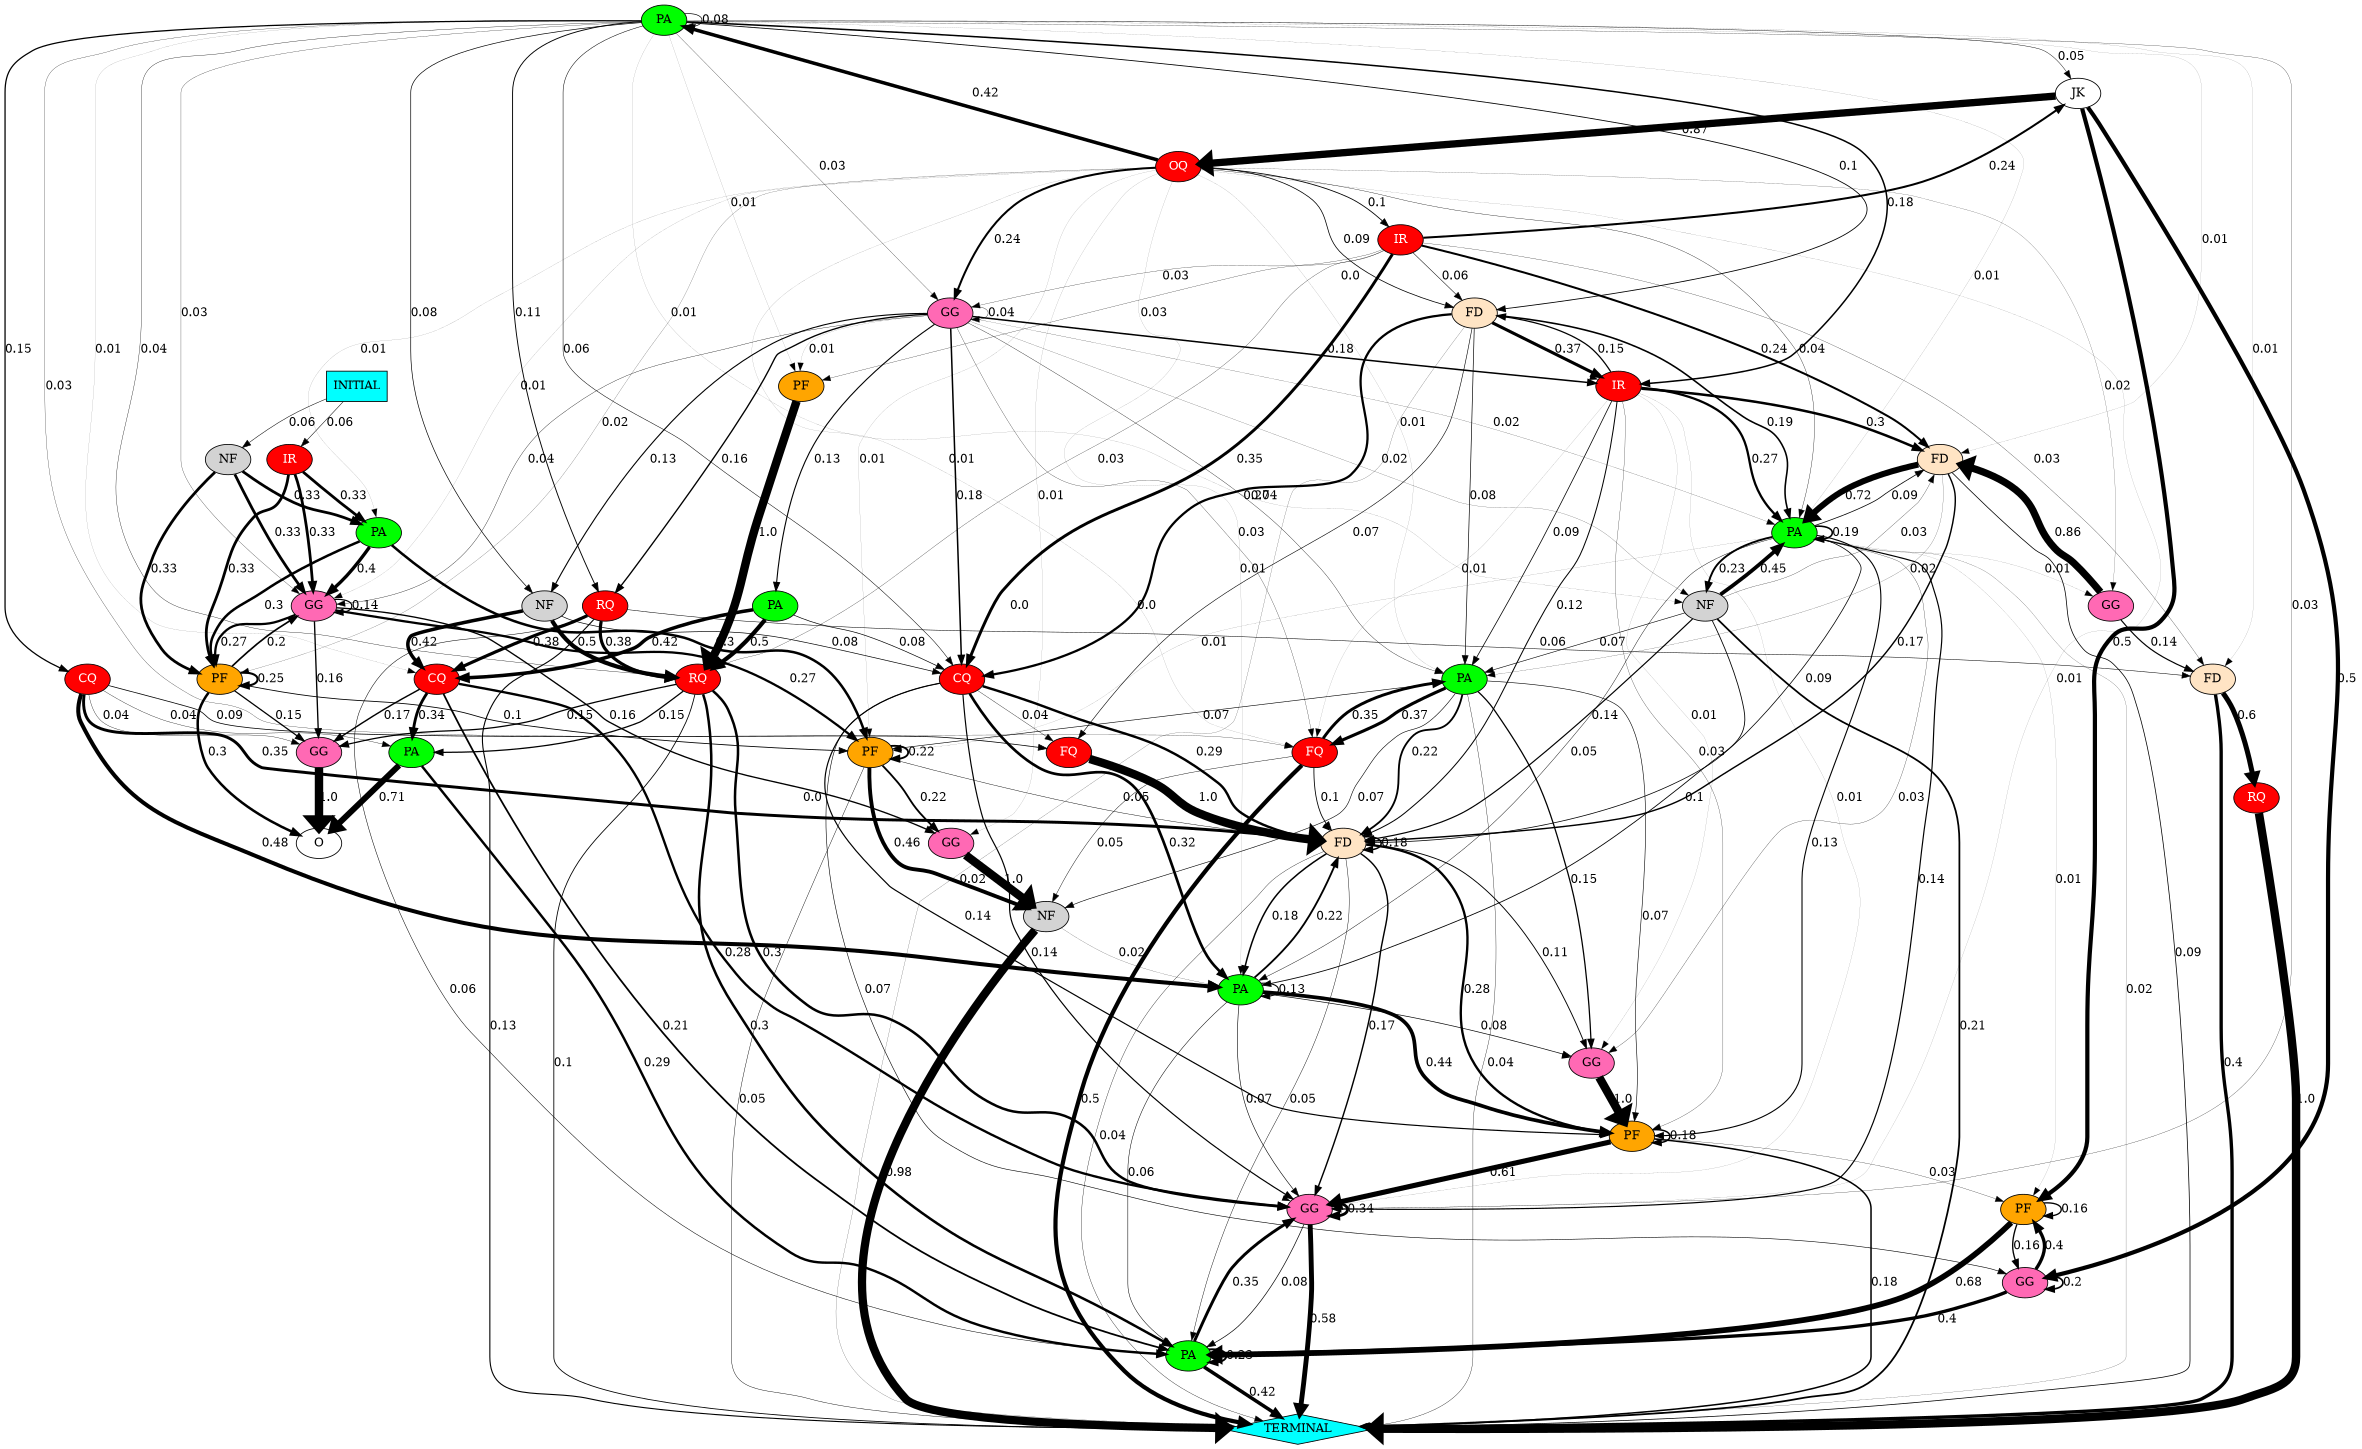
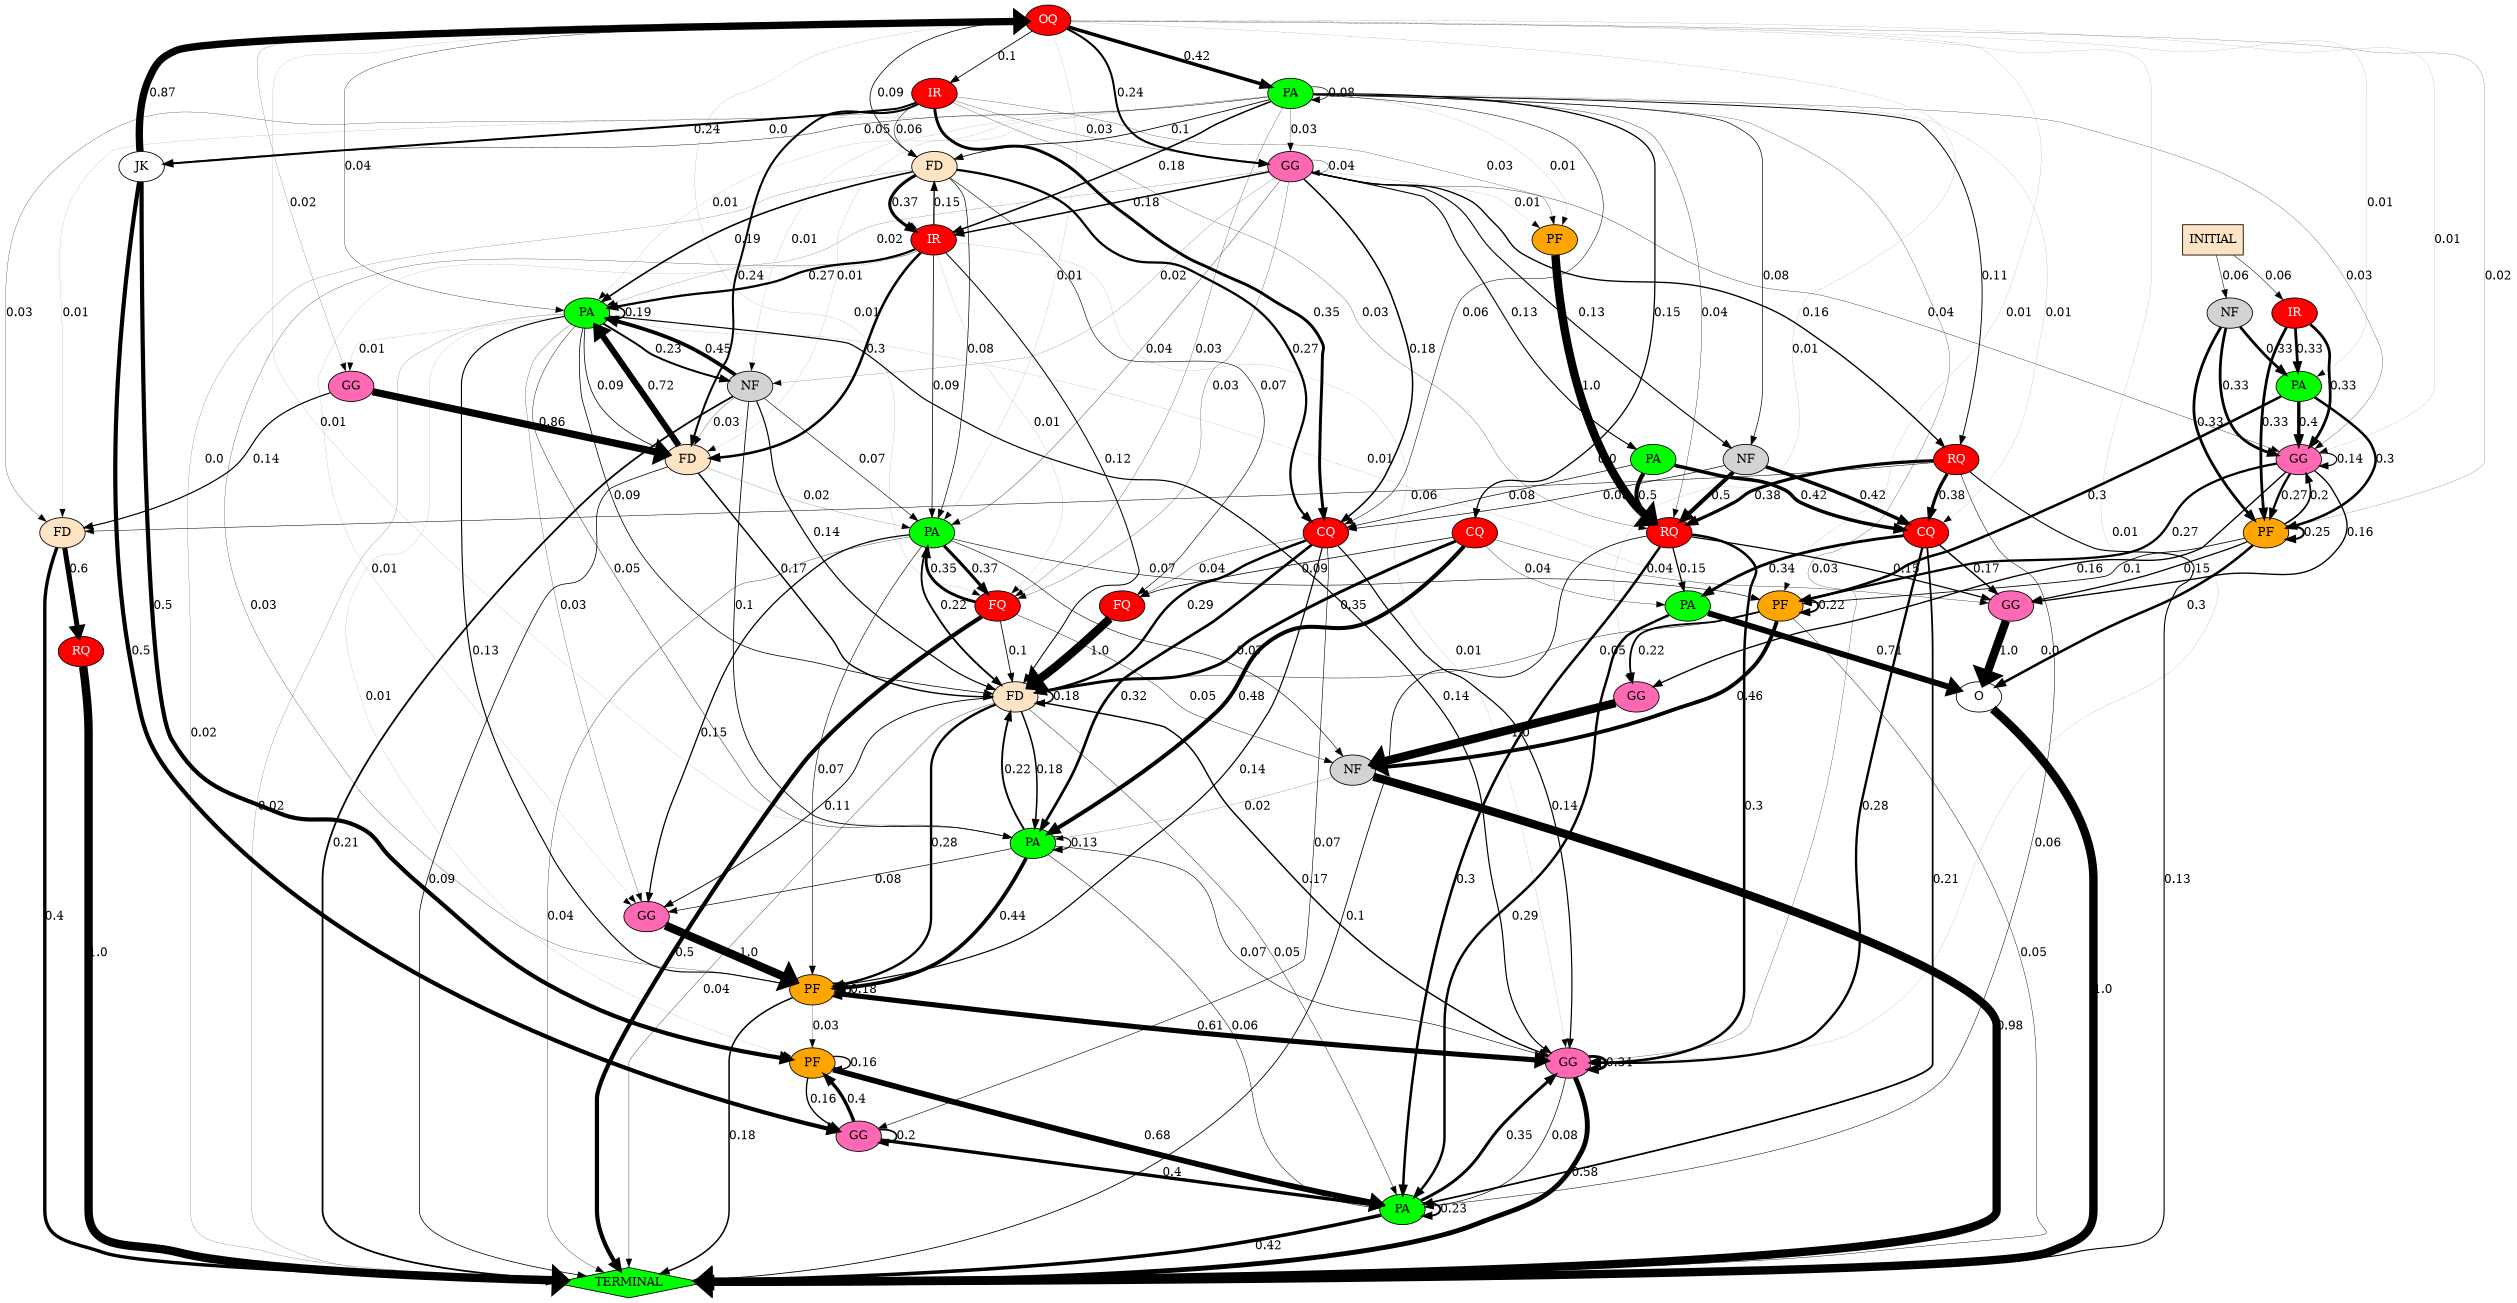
node "INITIAL": fillcolor cyan -> bisque
edge "O" -> "TERMINAL": added, label "1.0"
node "TERMINAL": fillcolor cyan -> green
